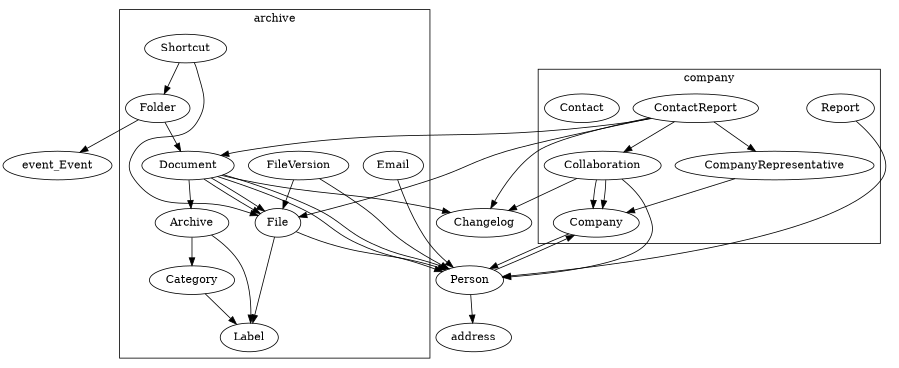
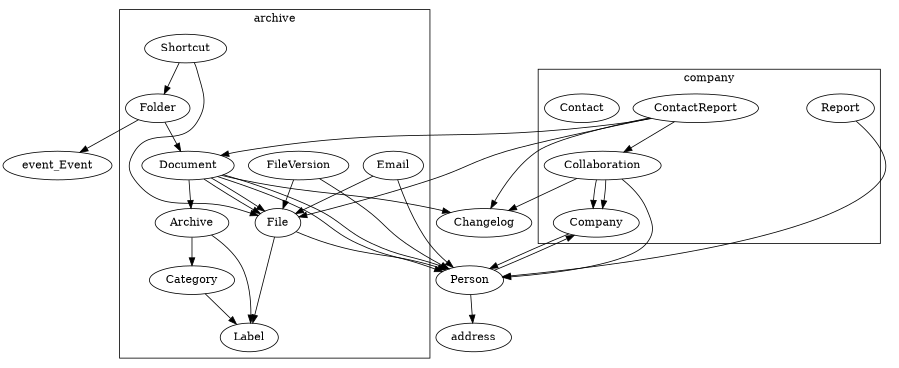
node "CompanyRepresentative": removed
edge "Email" -> "File": added
